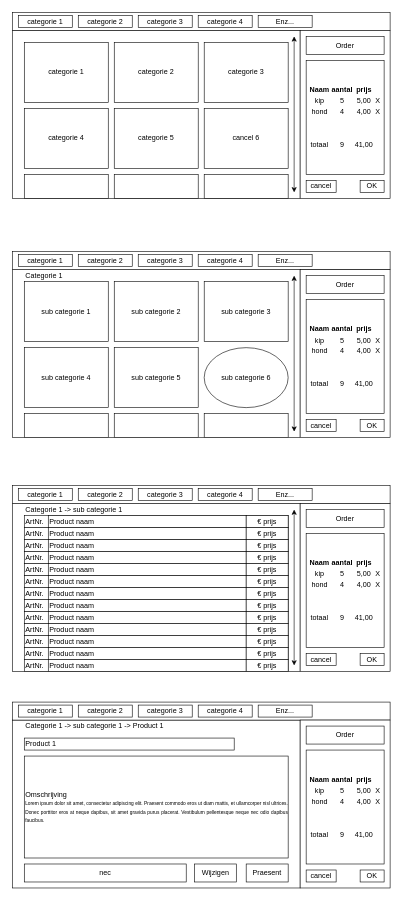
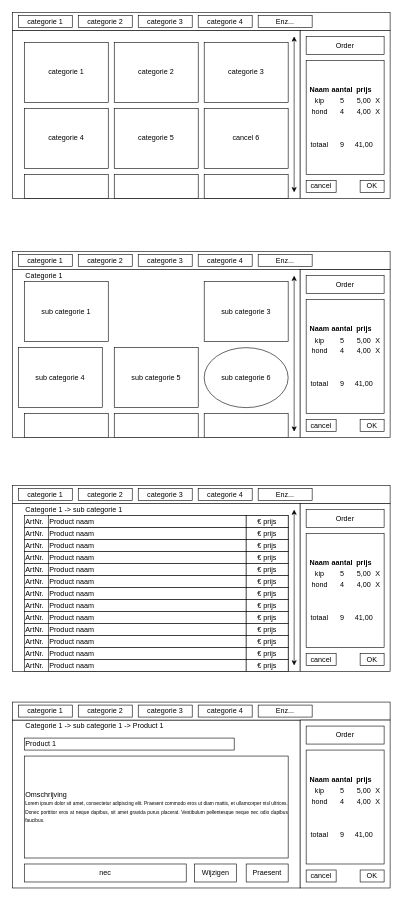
node "sub categorie 2": removed
node "sub categorie 4": moved (66, 378) -> (60, 378)
